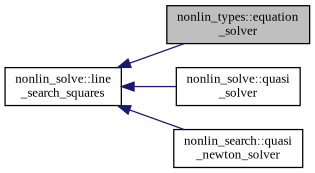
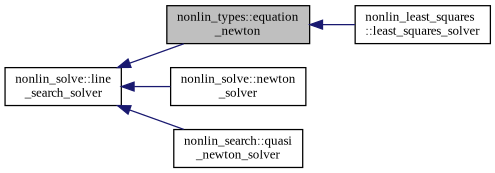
node "nonlin_types::equation _solver": label "nonlin_types::equation _solver" -> "nonlin_types::equation _newton"
node "nonlin_least_squares ::least_squares_solver": added
node "nonlin_solve::line _search_squares": label "nonlin_solve::line _search_squares" -> "nonlin_solve::line _search_solver"
node "nonlin_solve::quasi _solver": label "nonlin_solve::quasi _solver" -> "nonlin_solve::newton _solver"
